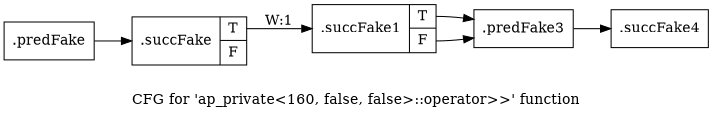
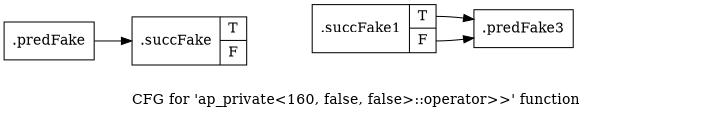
edge ".succFake" -> ".succFake1": removed, label "W:1"
node ".succFake4": removed
